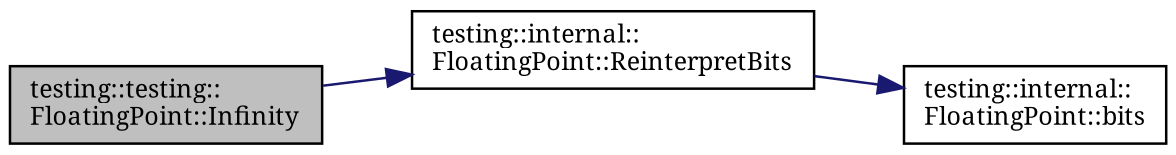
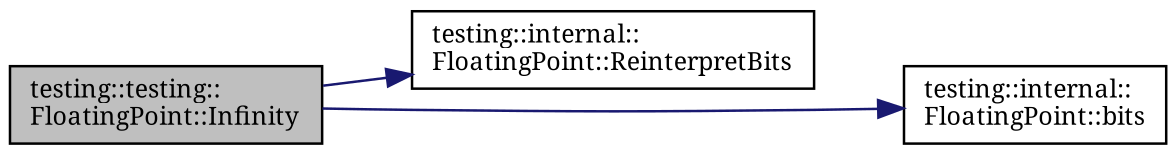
edge "testing::internal:: FloatingPoint::ReinterpretBits" -> "testing::internal:: FloatingPoint::bits": now "testing::testing:: FloatingPoint::Infinity" -> "testing::internal:: FloatingPoint::bits"
